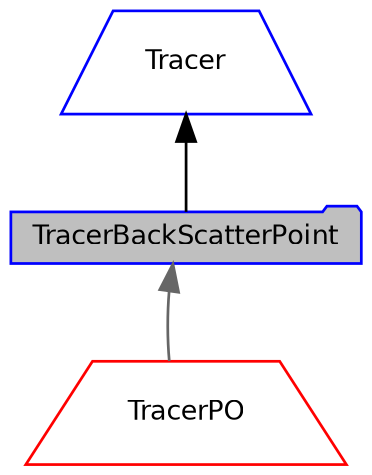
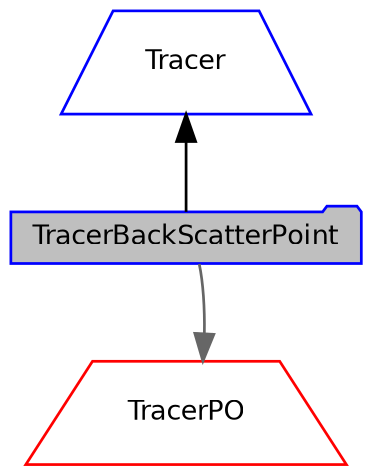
edge "TracerPO" -> "TracerBackScatterPoint": reversed
